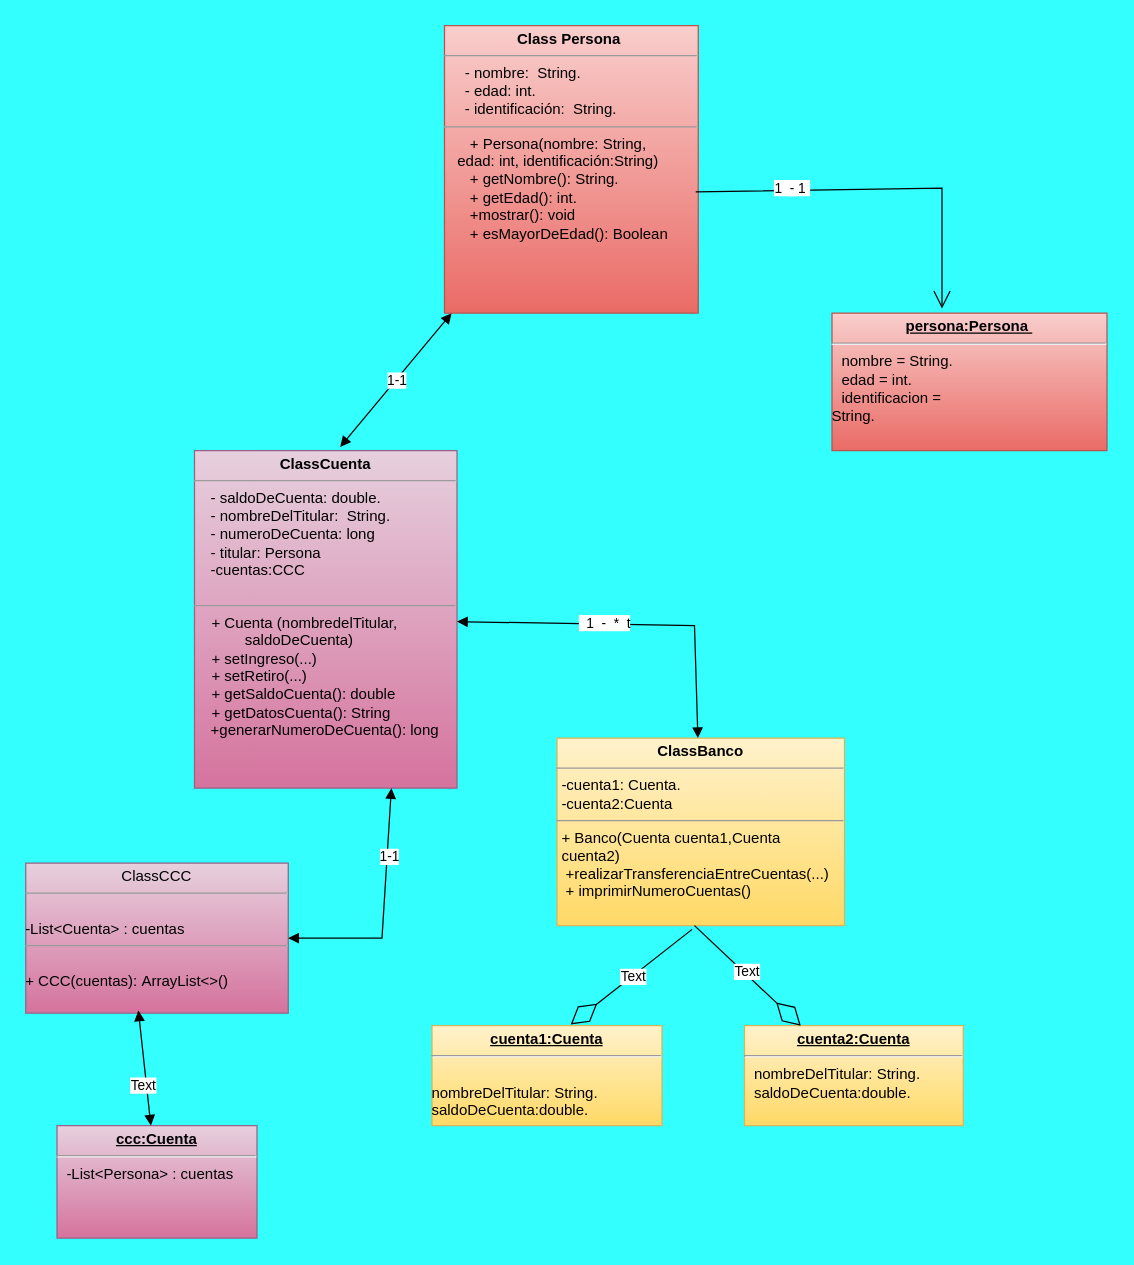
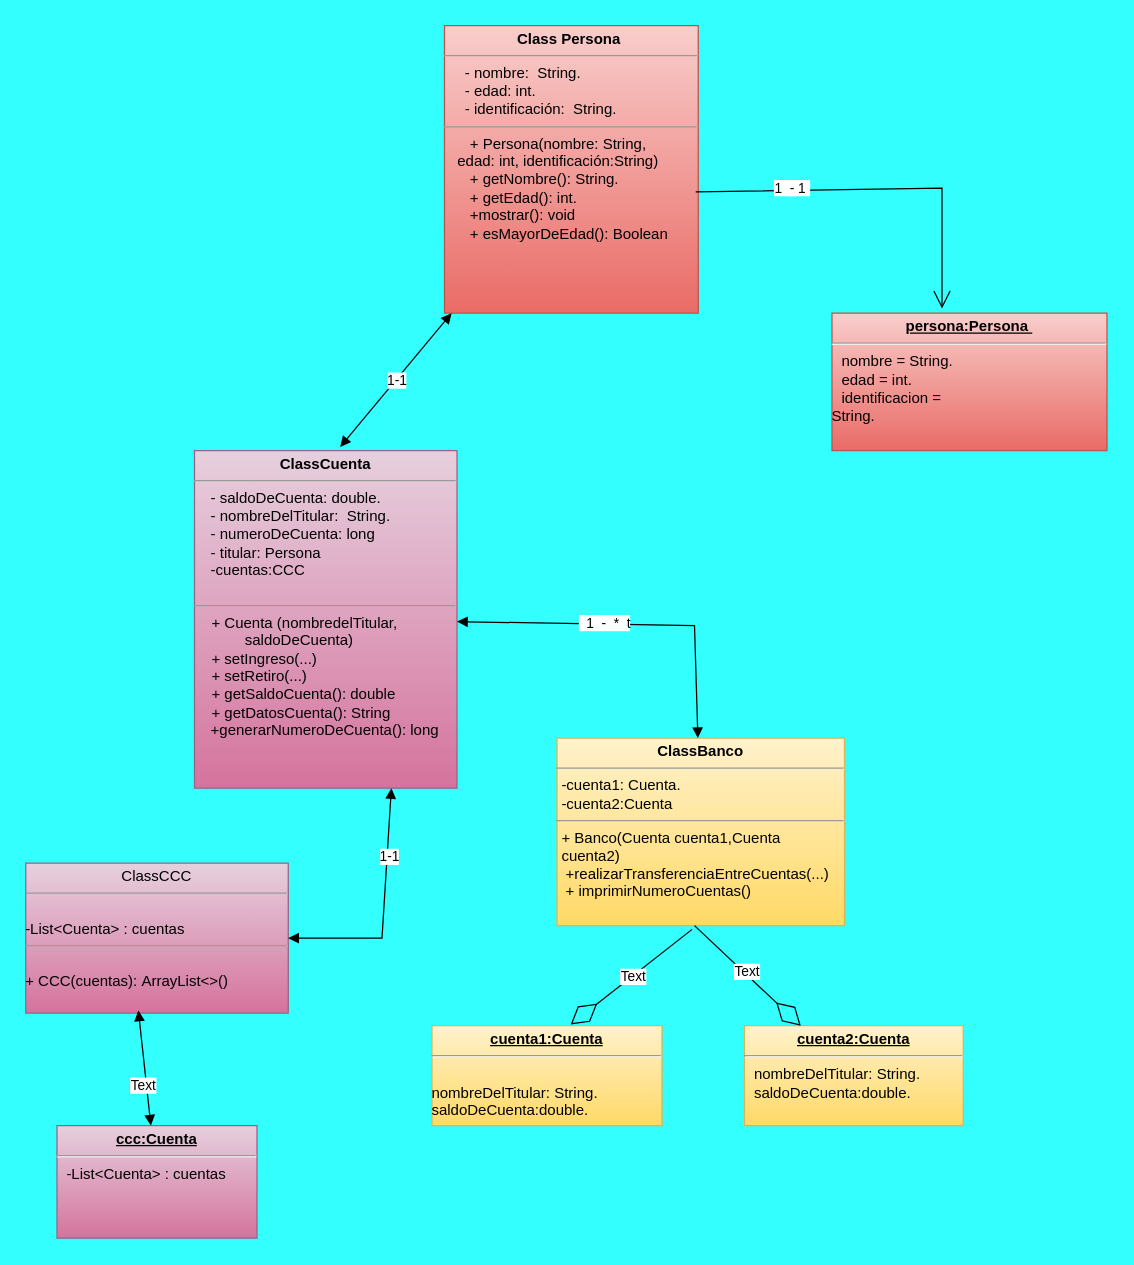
node "ccc:Cuenta -List<Persona> : cuentas": label "ccc:Cuenta -List<Persona> : cuentas" -> "ccc:Cuenta -List<Cuenta> : cuentas"
